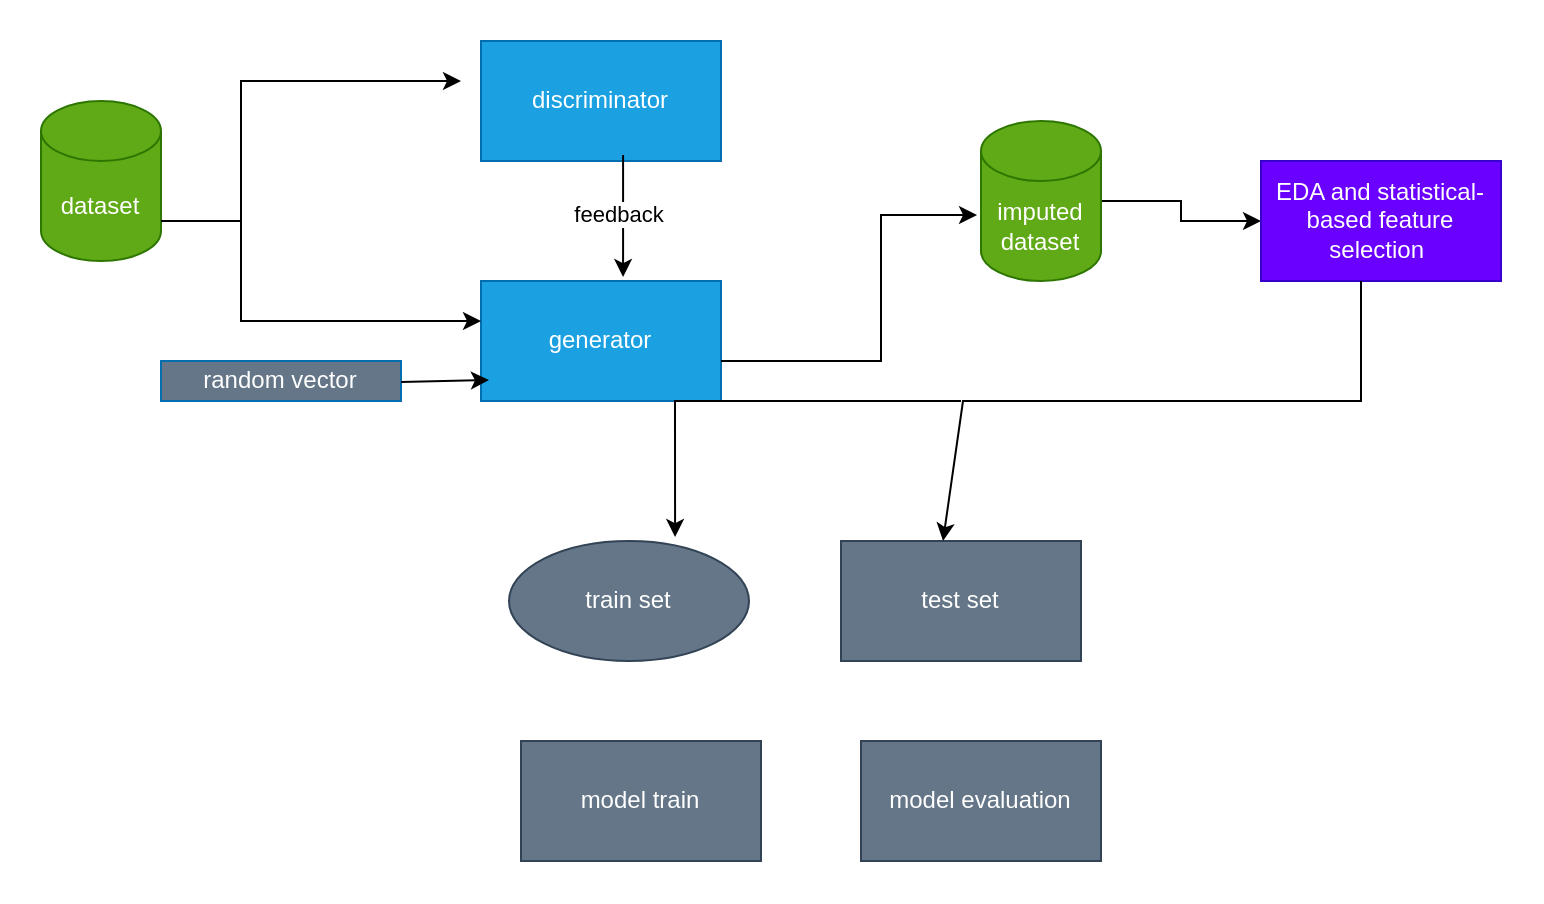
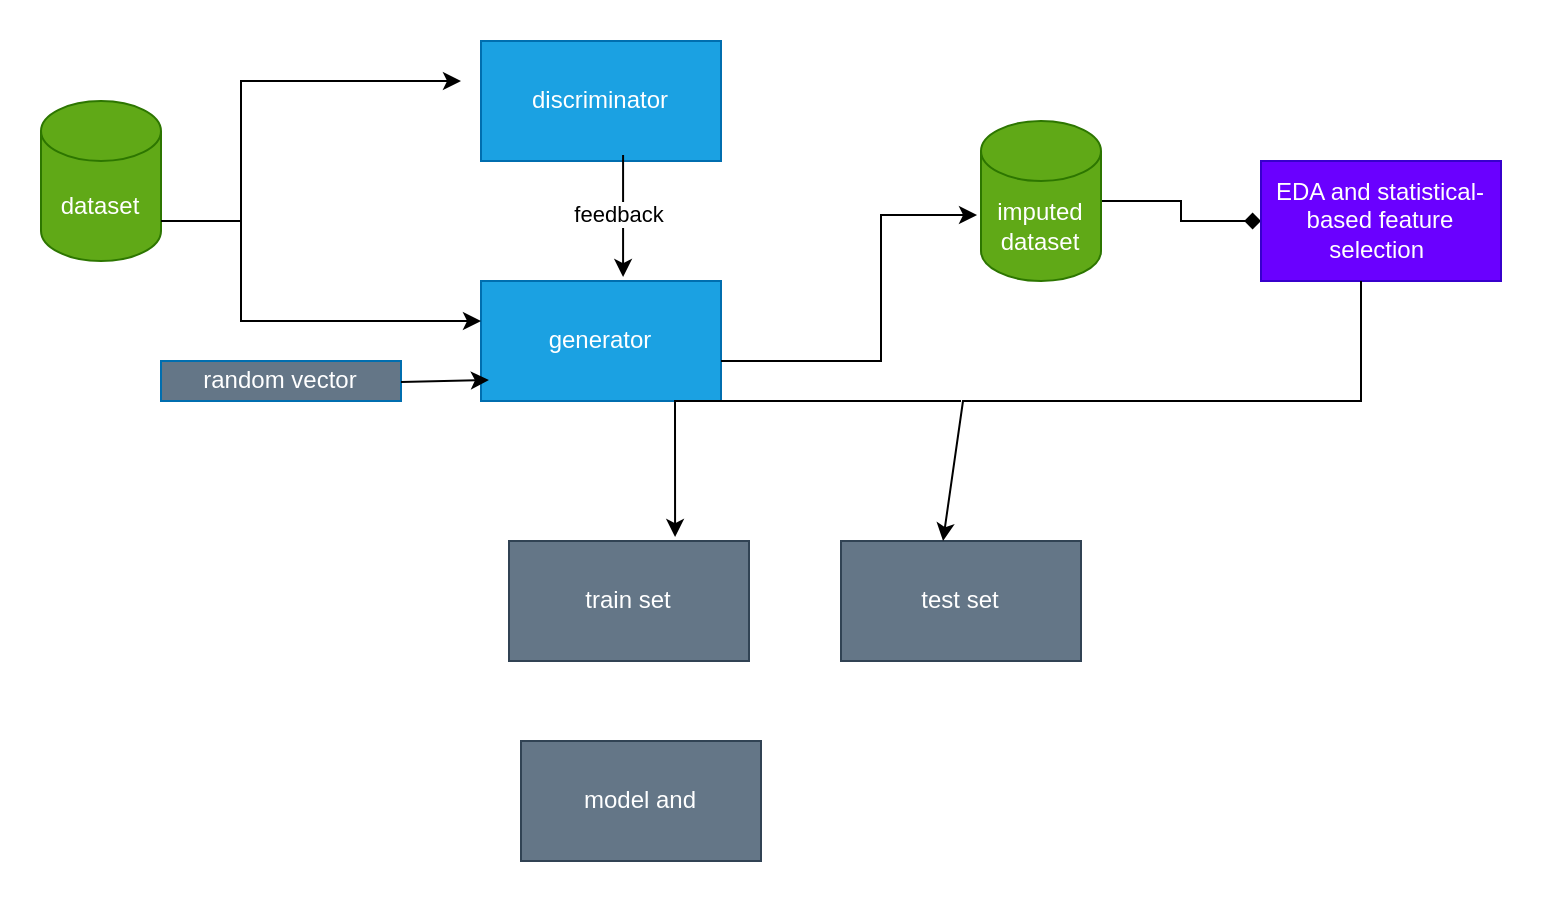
edge "imputed dataset" -> "EDA and statistical-based feature selection": arrowhead classic -> diamond
node "train set": shape ellipse -> rectangle
node "model train": label "model train" -> "model and"
node "model evaluation": removed
